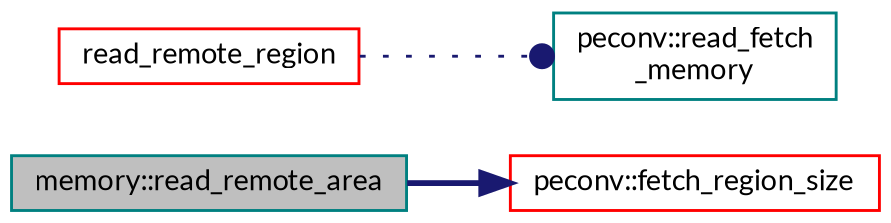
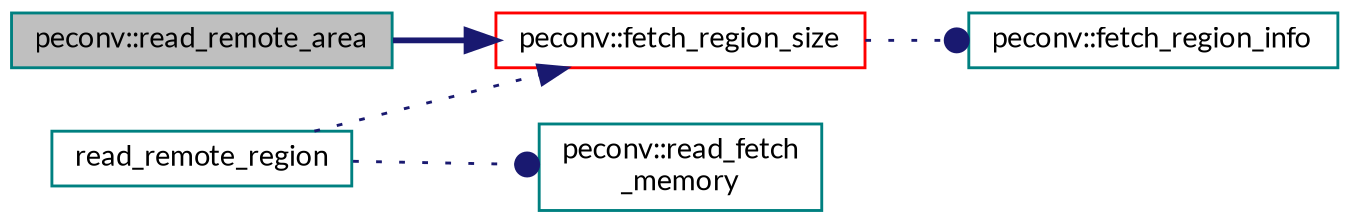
node "peconv::fetch_region_info": added
node "read_remote_region": color red -> teal
edge "read_remote_region" -> "peconv::fetch_region_size": added
node "memory::read_remote_area": label "memory::read_remote_area" -> "peconv::read_remote_area"
